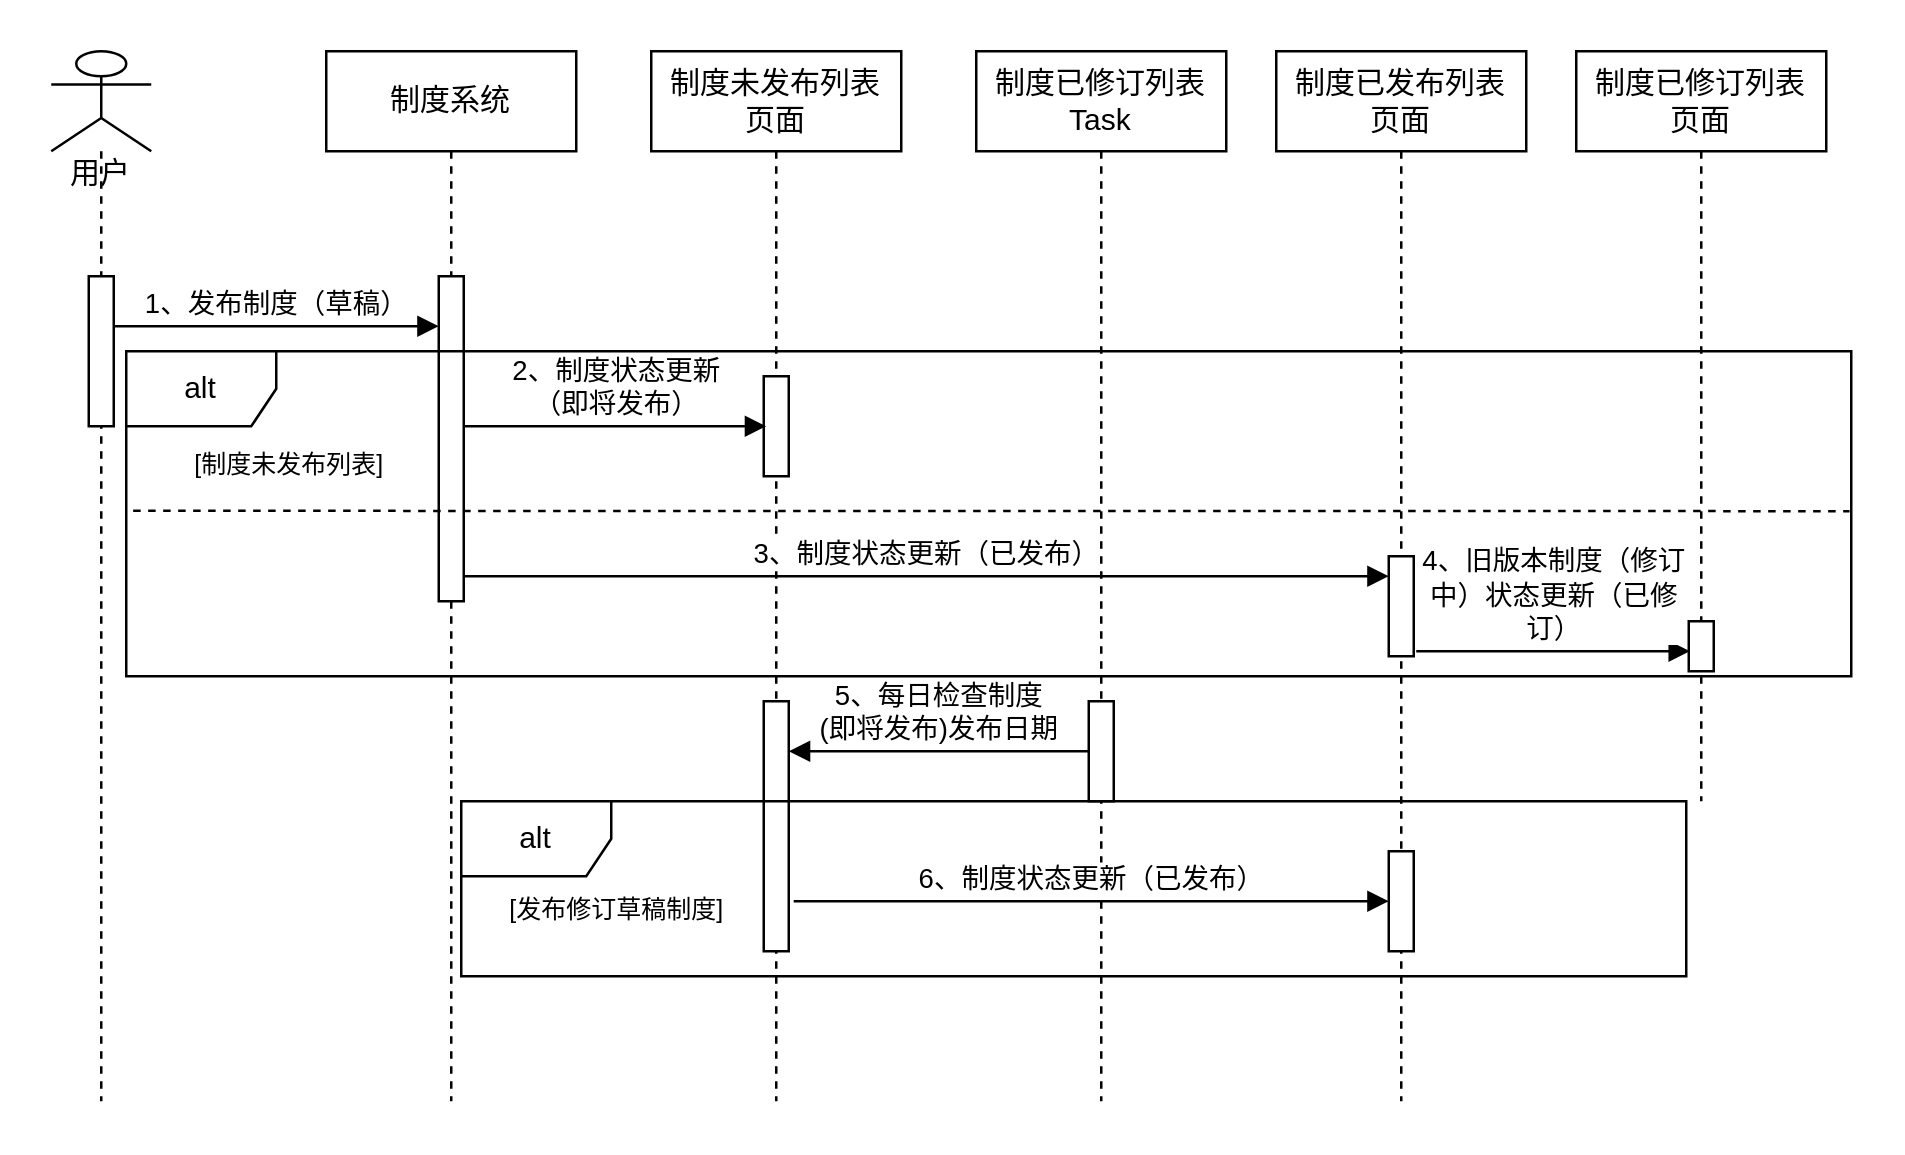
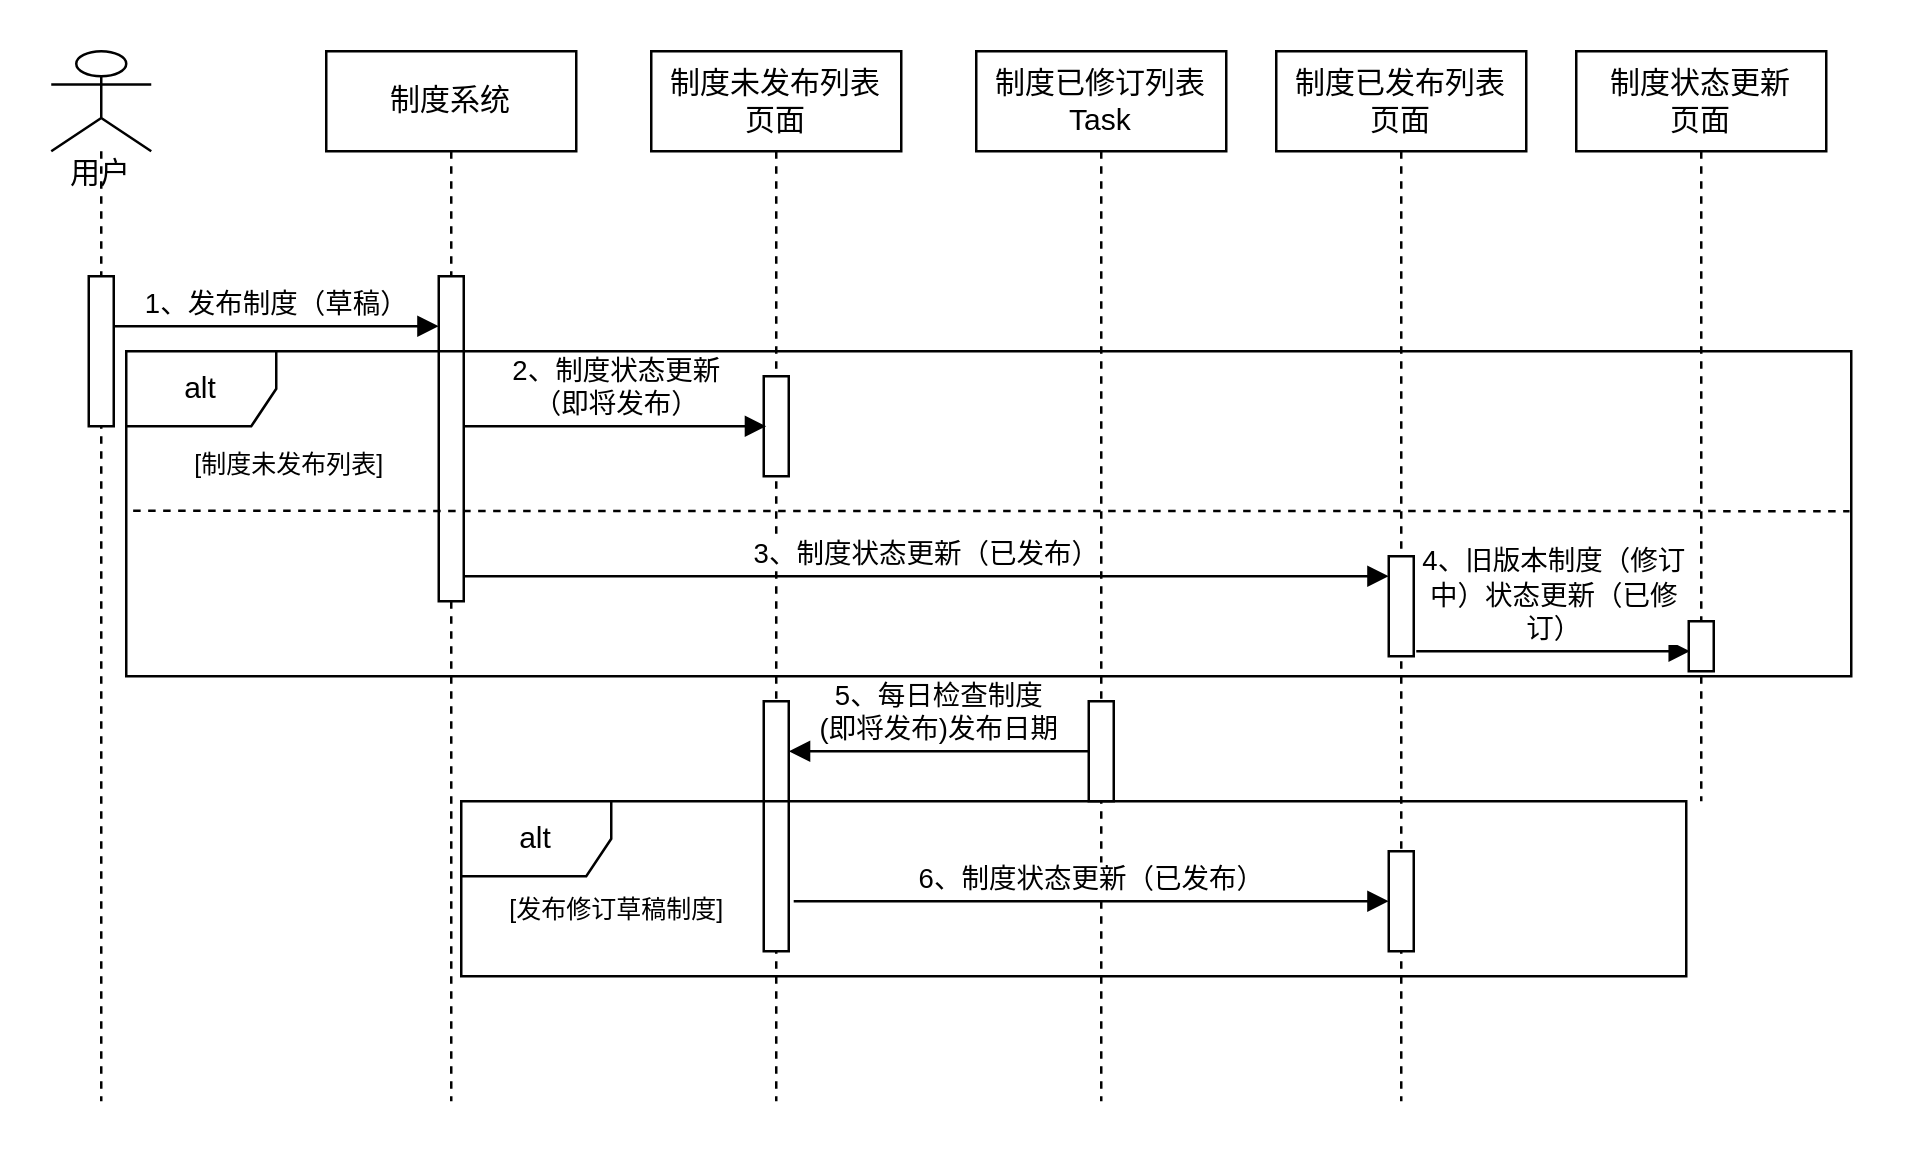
node "制度已修订列表 页面": label "制度已修订列表 页面" -> "制度状态更新 页面"
